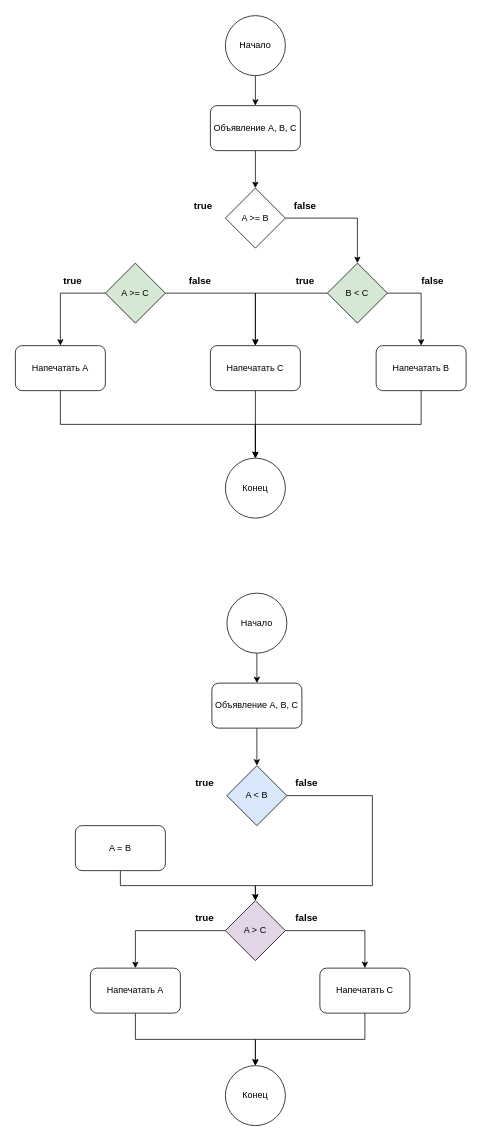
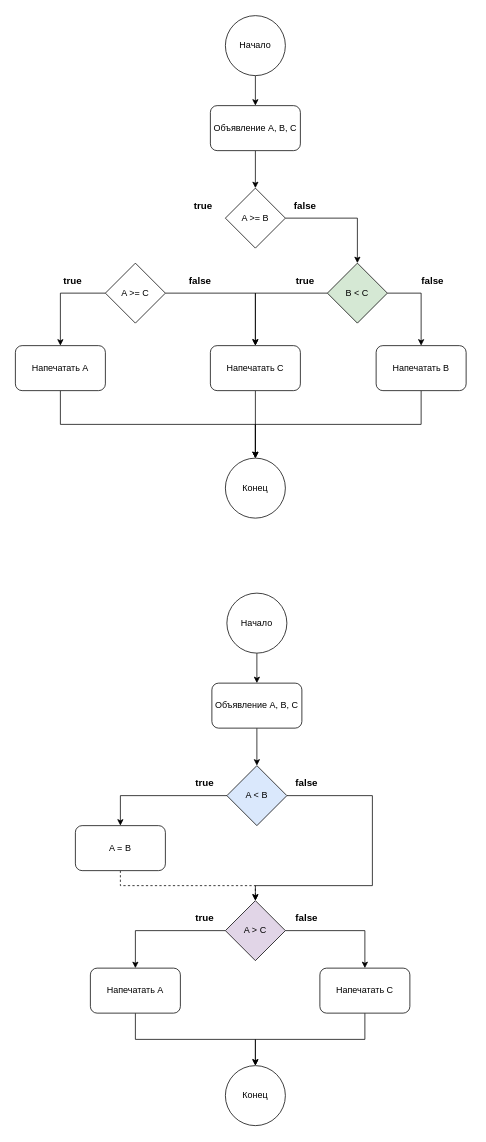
node "A >= C": fillcolor #d5e8d4 -> #ffffff
edge "A < B" -> "A = B": added
edge "A = B" -> "A > C": style solid -> dashed
